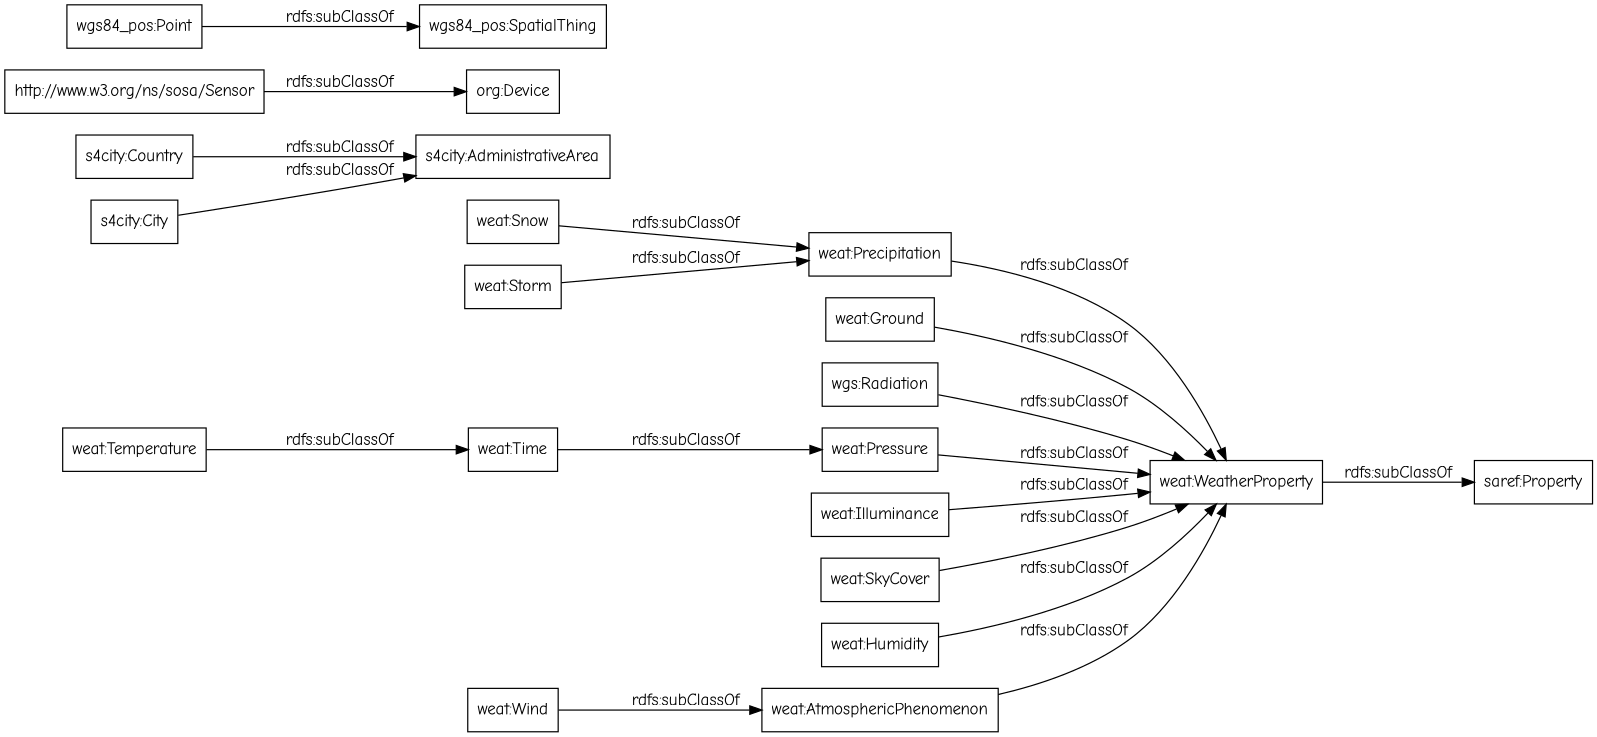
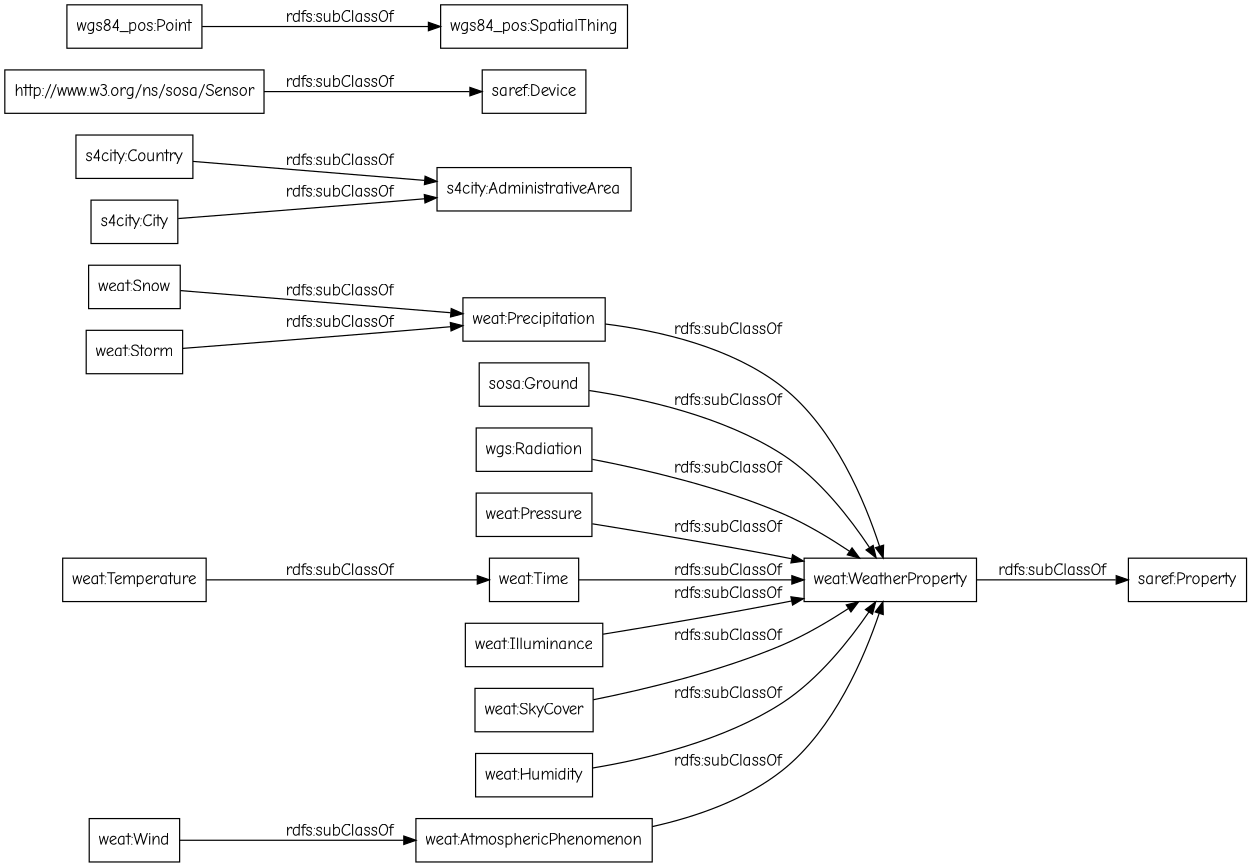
node "org:Device": label "org:Device" -> "saref:Device"
node "weat:Ground": label "weat:Ground" -> "sosa:Ground"
edge "weat:Time" -> "weat:Pressure": now "weat:Time" -> "weat:WeatherProperty"
